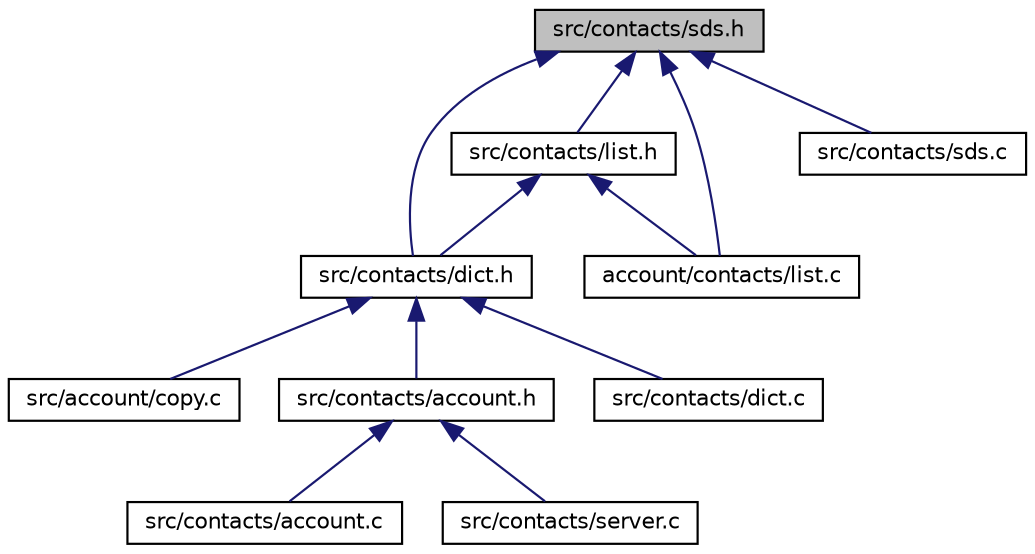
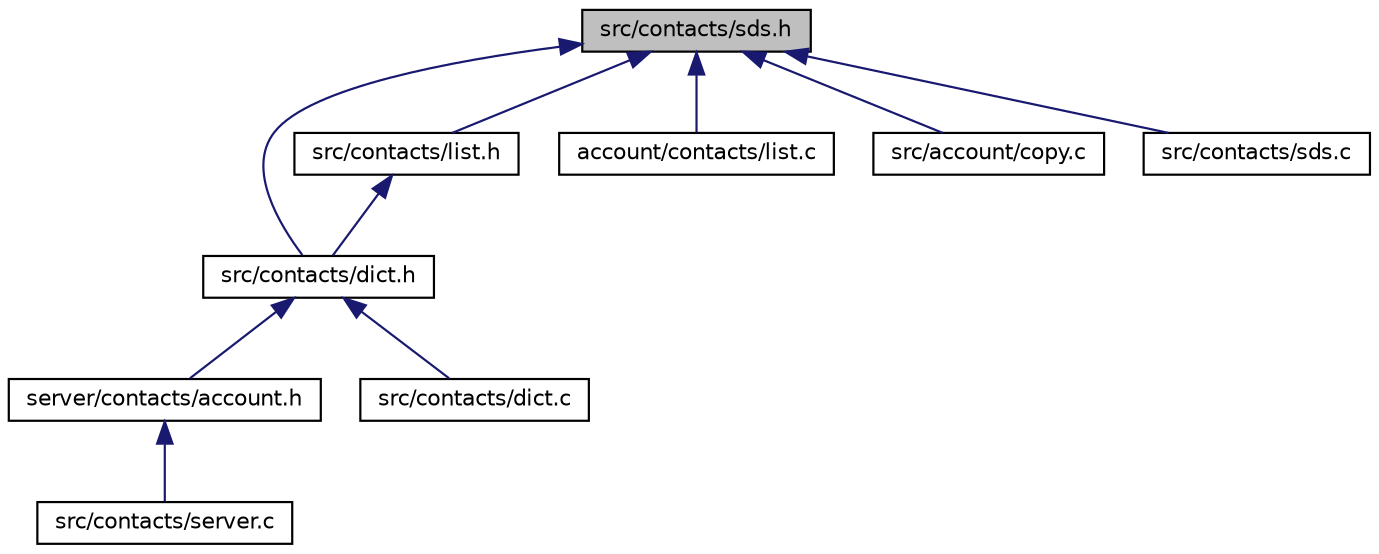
edge "account/contacts/list.c" -> "src/contacts/list.h": removed
edge "src/account/copy.c" -> "src/contacts/dict.h": now "src/account/copy.c" -> "src/contacts/sds.h"
node "src/contacts/account.h": label "src/contacts/account.h" -> "server/contacts/account.h"
node "src/contacts/account.c": removed
